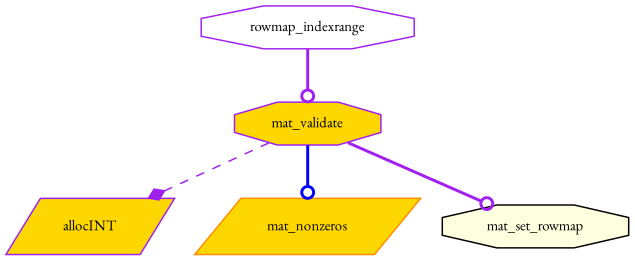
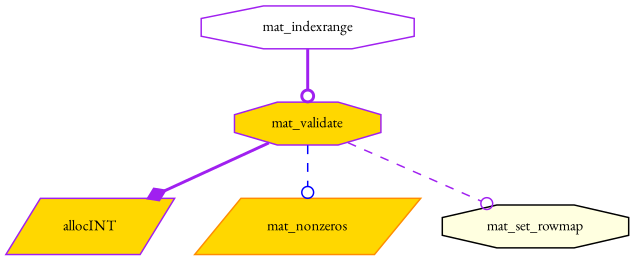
node "rowmap_indexrange": label "rowmap_indexrange" -> "mat_indexrange"
edge "mat_validate" -> "mat_nonzeros": style bold -> dashed
edge "mat_validate" -> "allocINT": style dashed -> bold
edge "mat_validate" -> "mat_set_rowmap": style bold -> dashed
